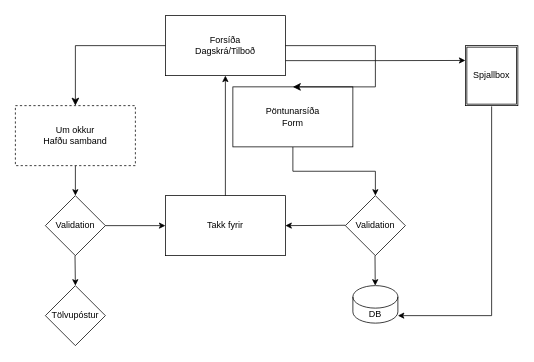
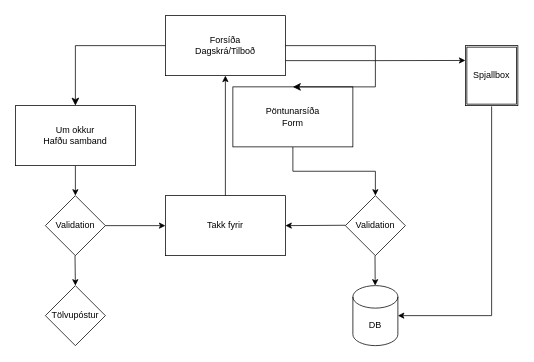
node "Um okkur Hafðu samband": style dashed -> solid
node "DB": size 45x38 -> 45x60
